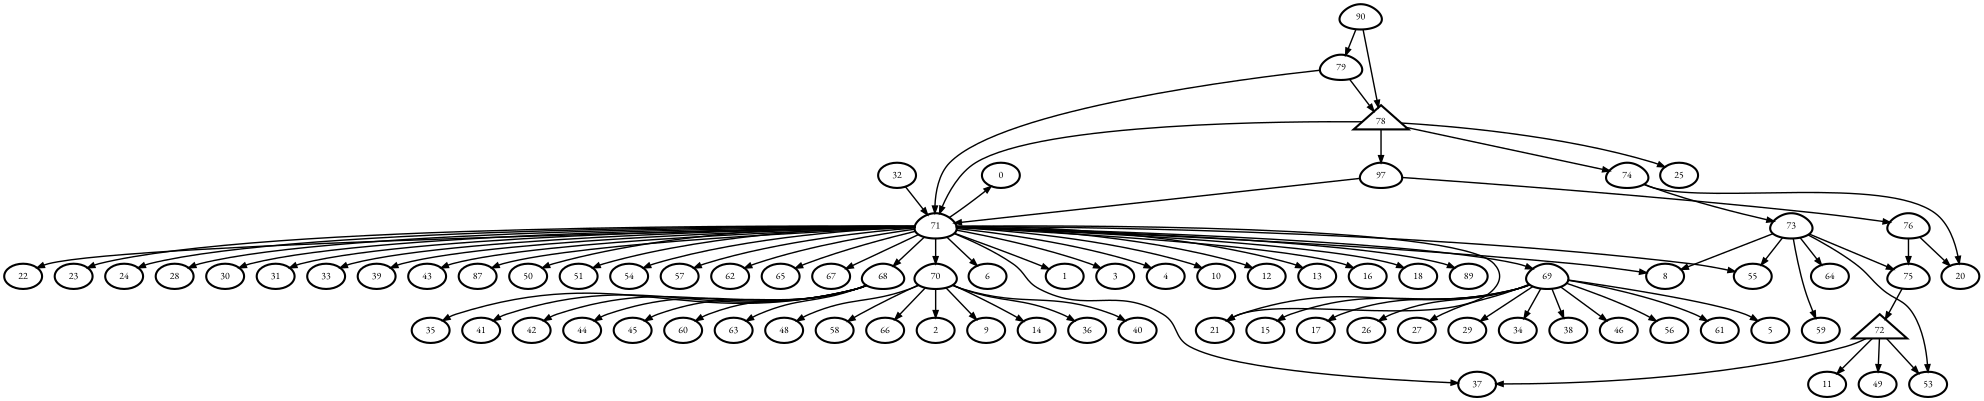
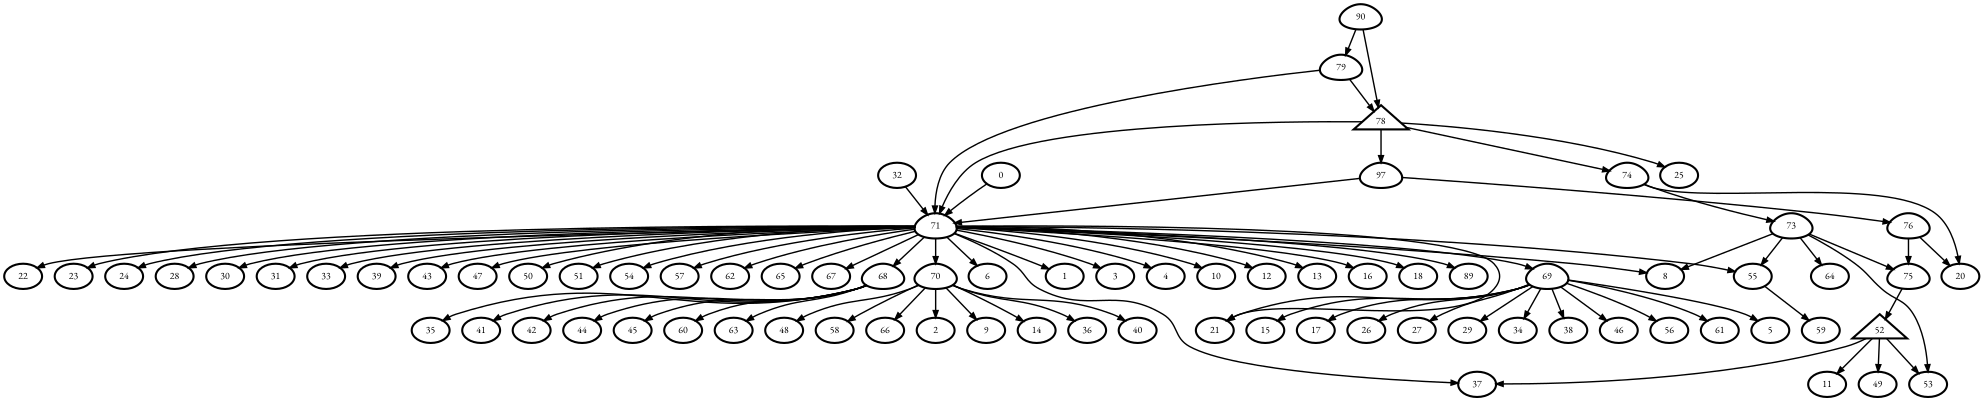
edge "71" -> "0": reversed
node "87": label "87" -> "47"
edge "73" -> "59": now "55" -> "59"
node "72": label "72" -> "52"
